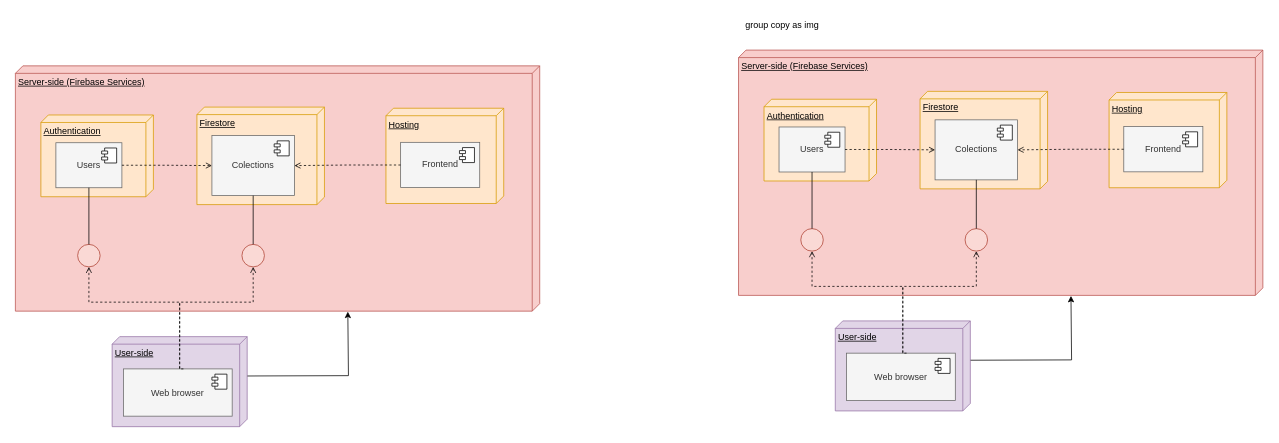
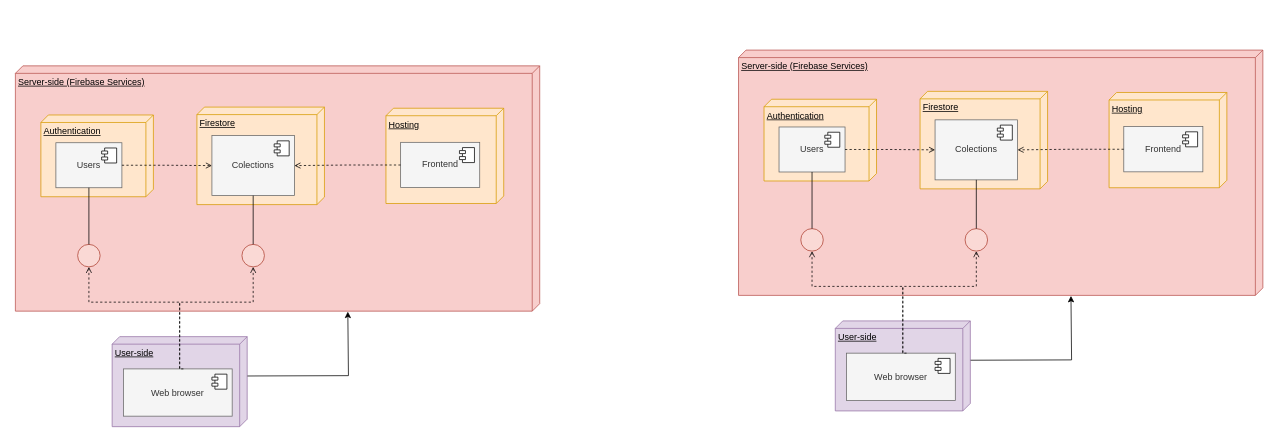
node "group copy as img": removed
